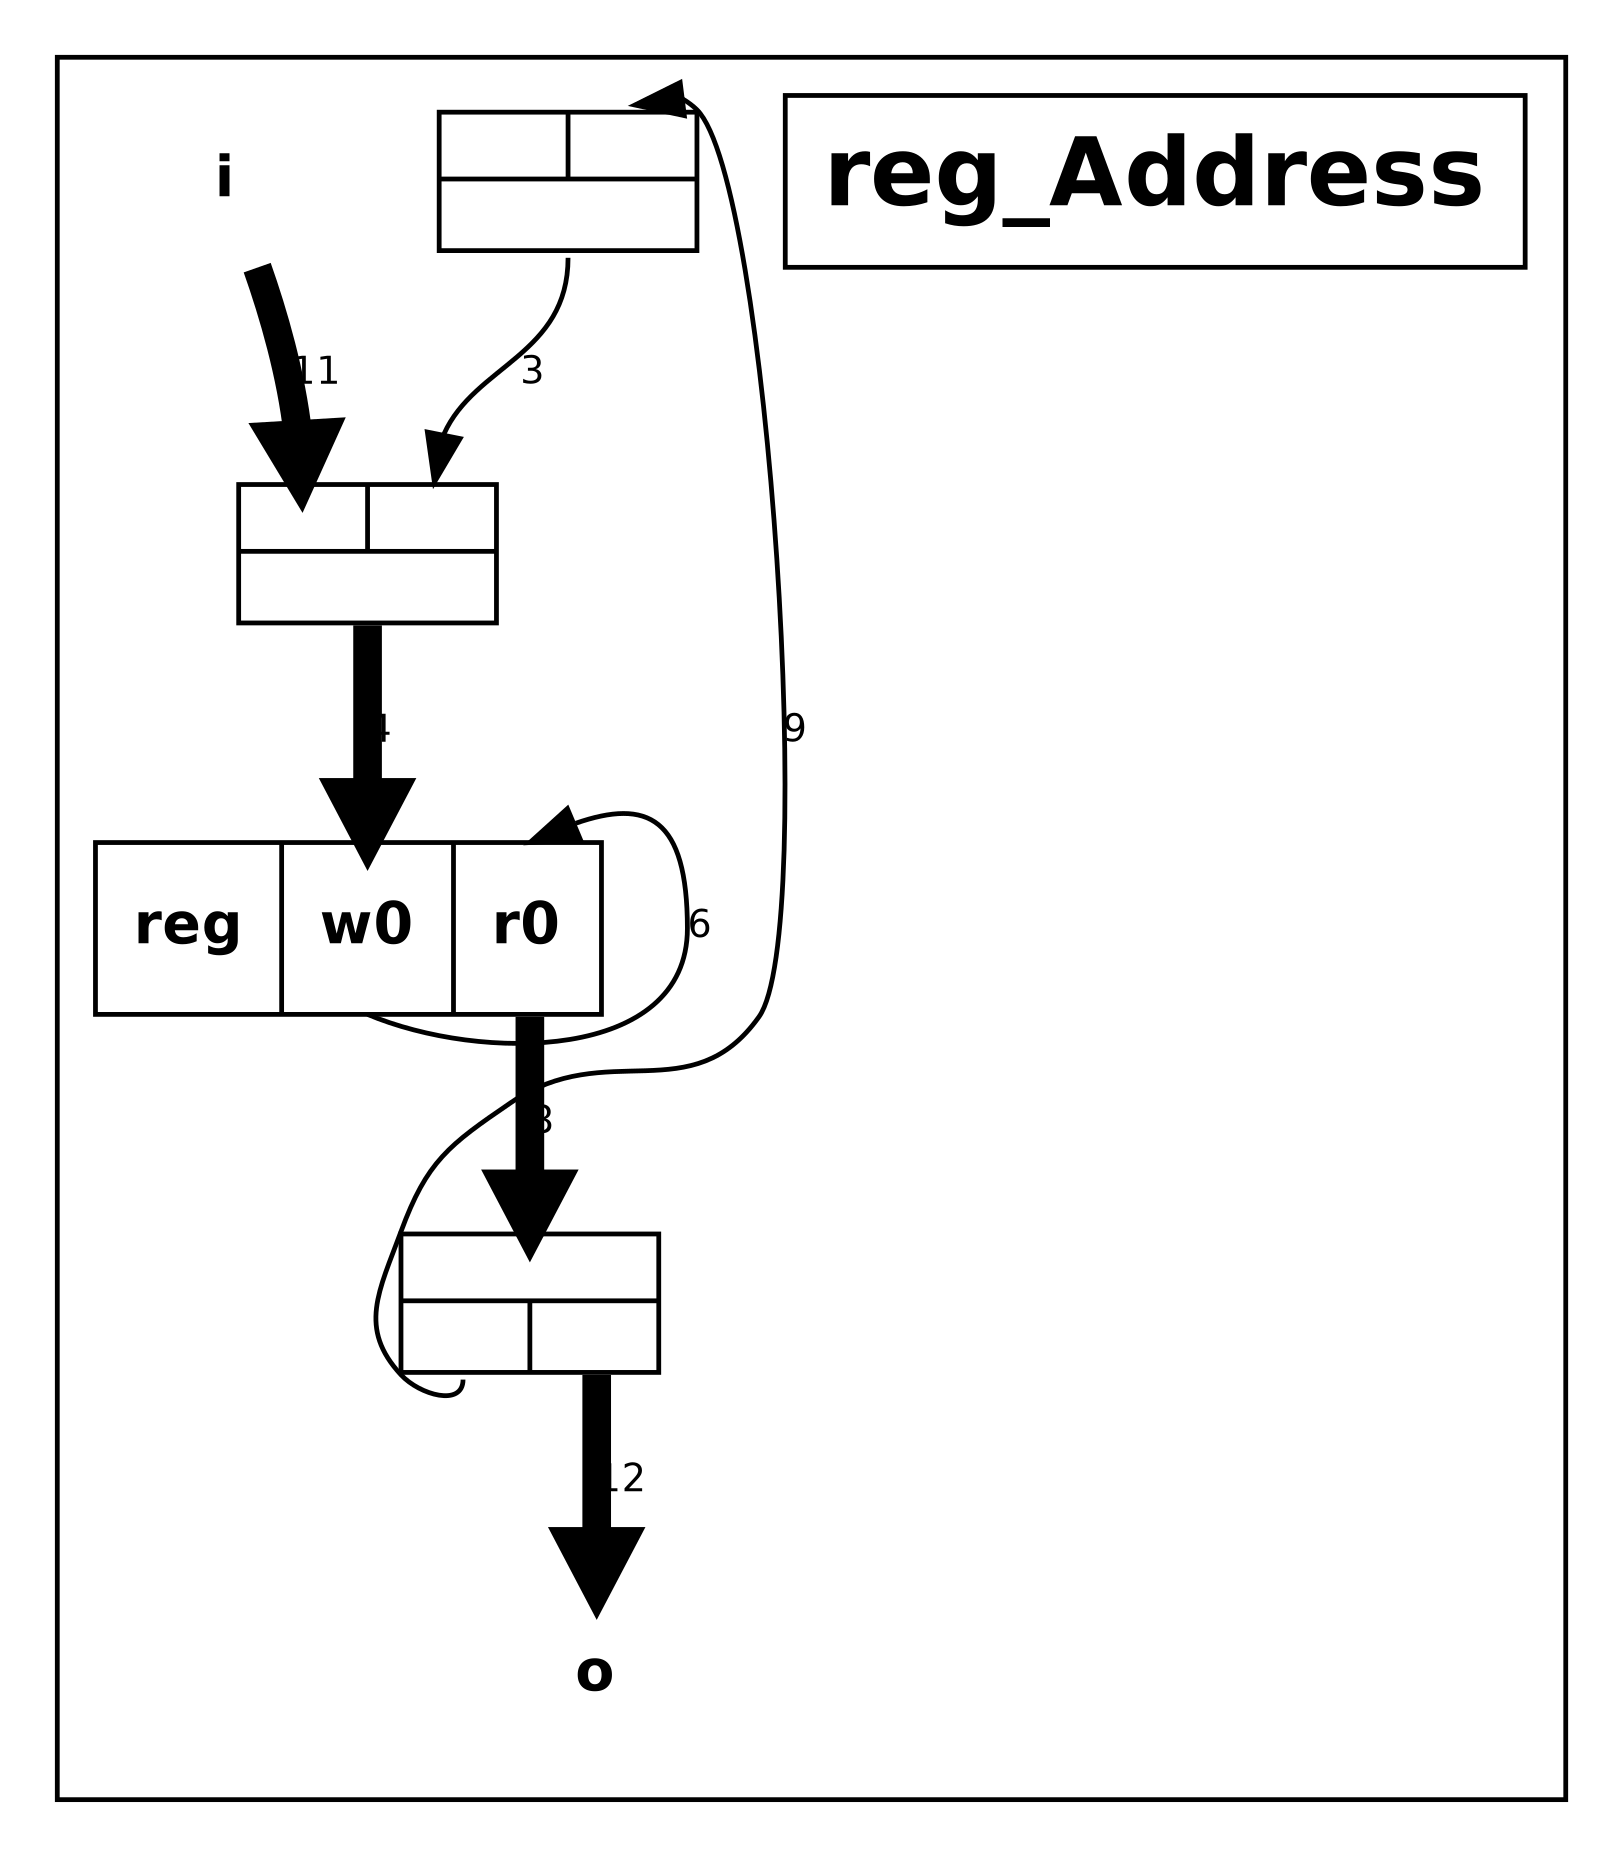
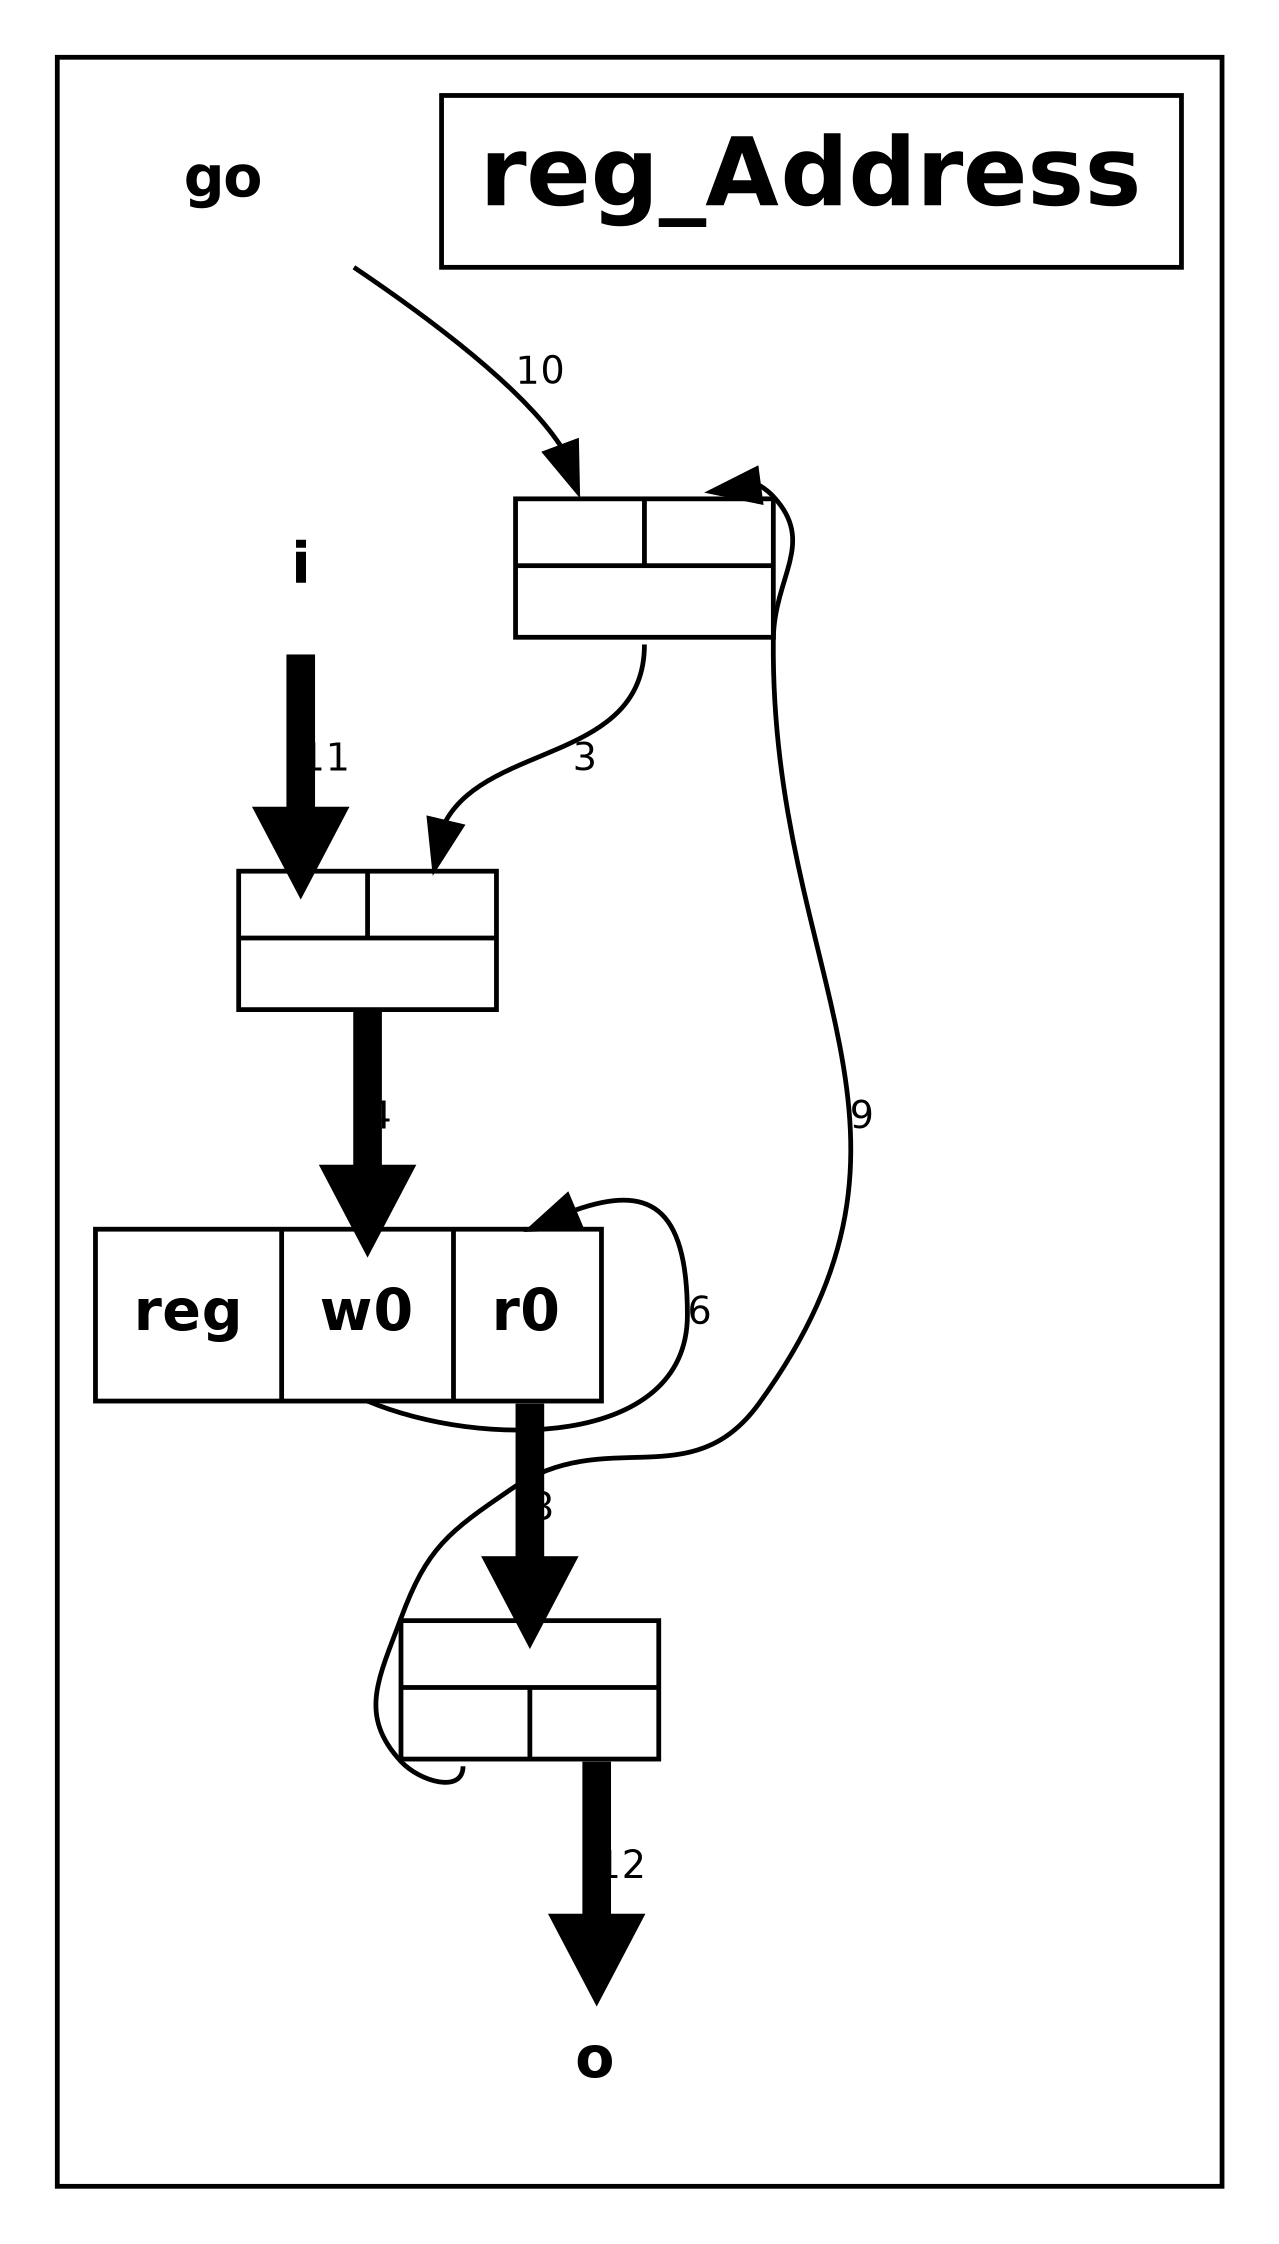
node "go": added
